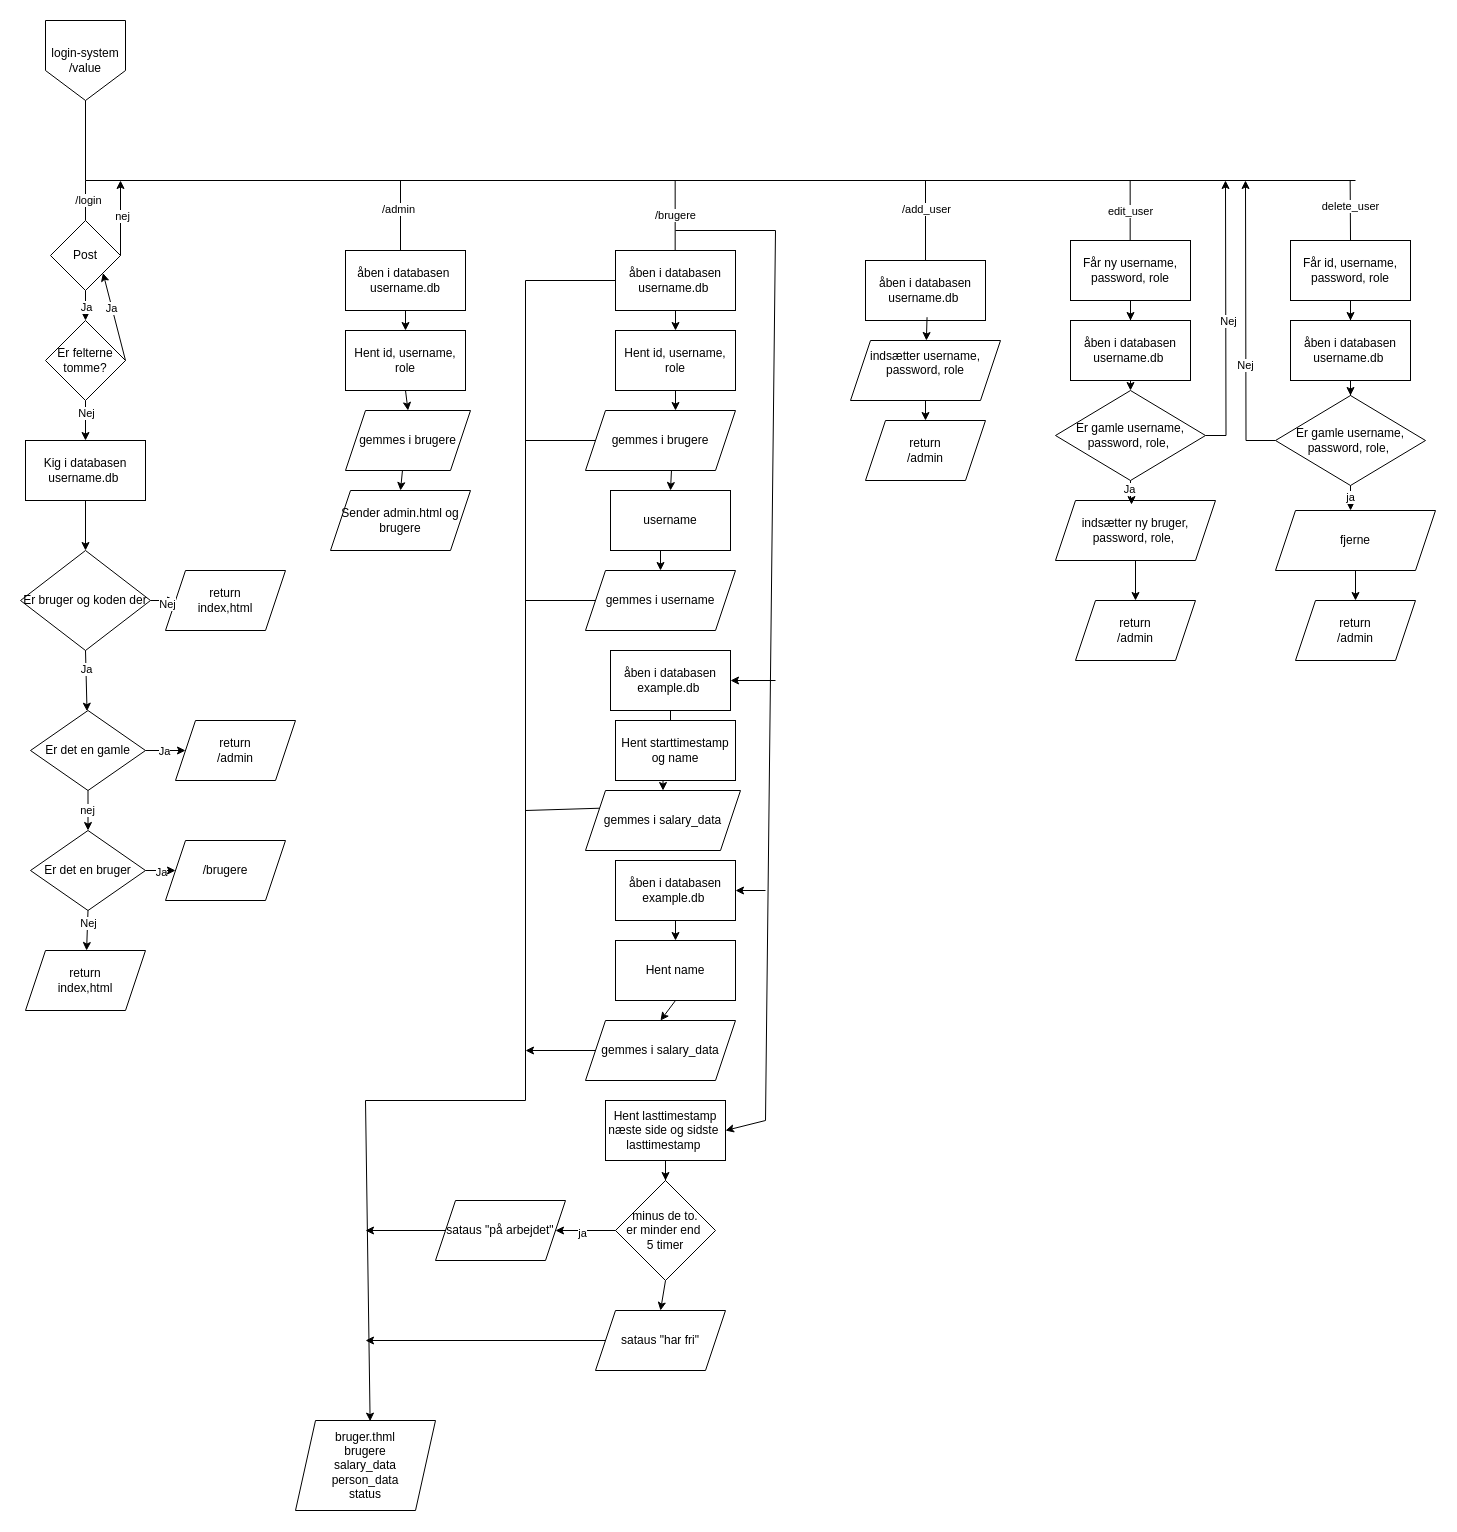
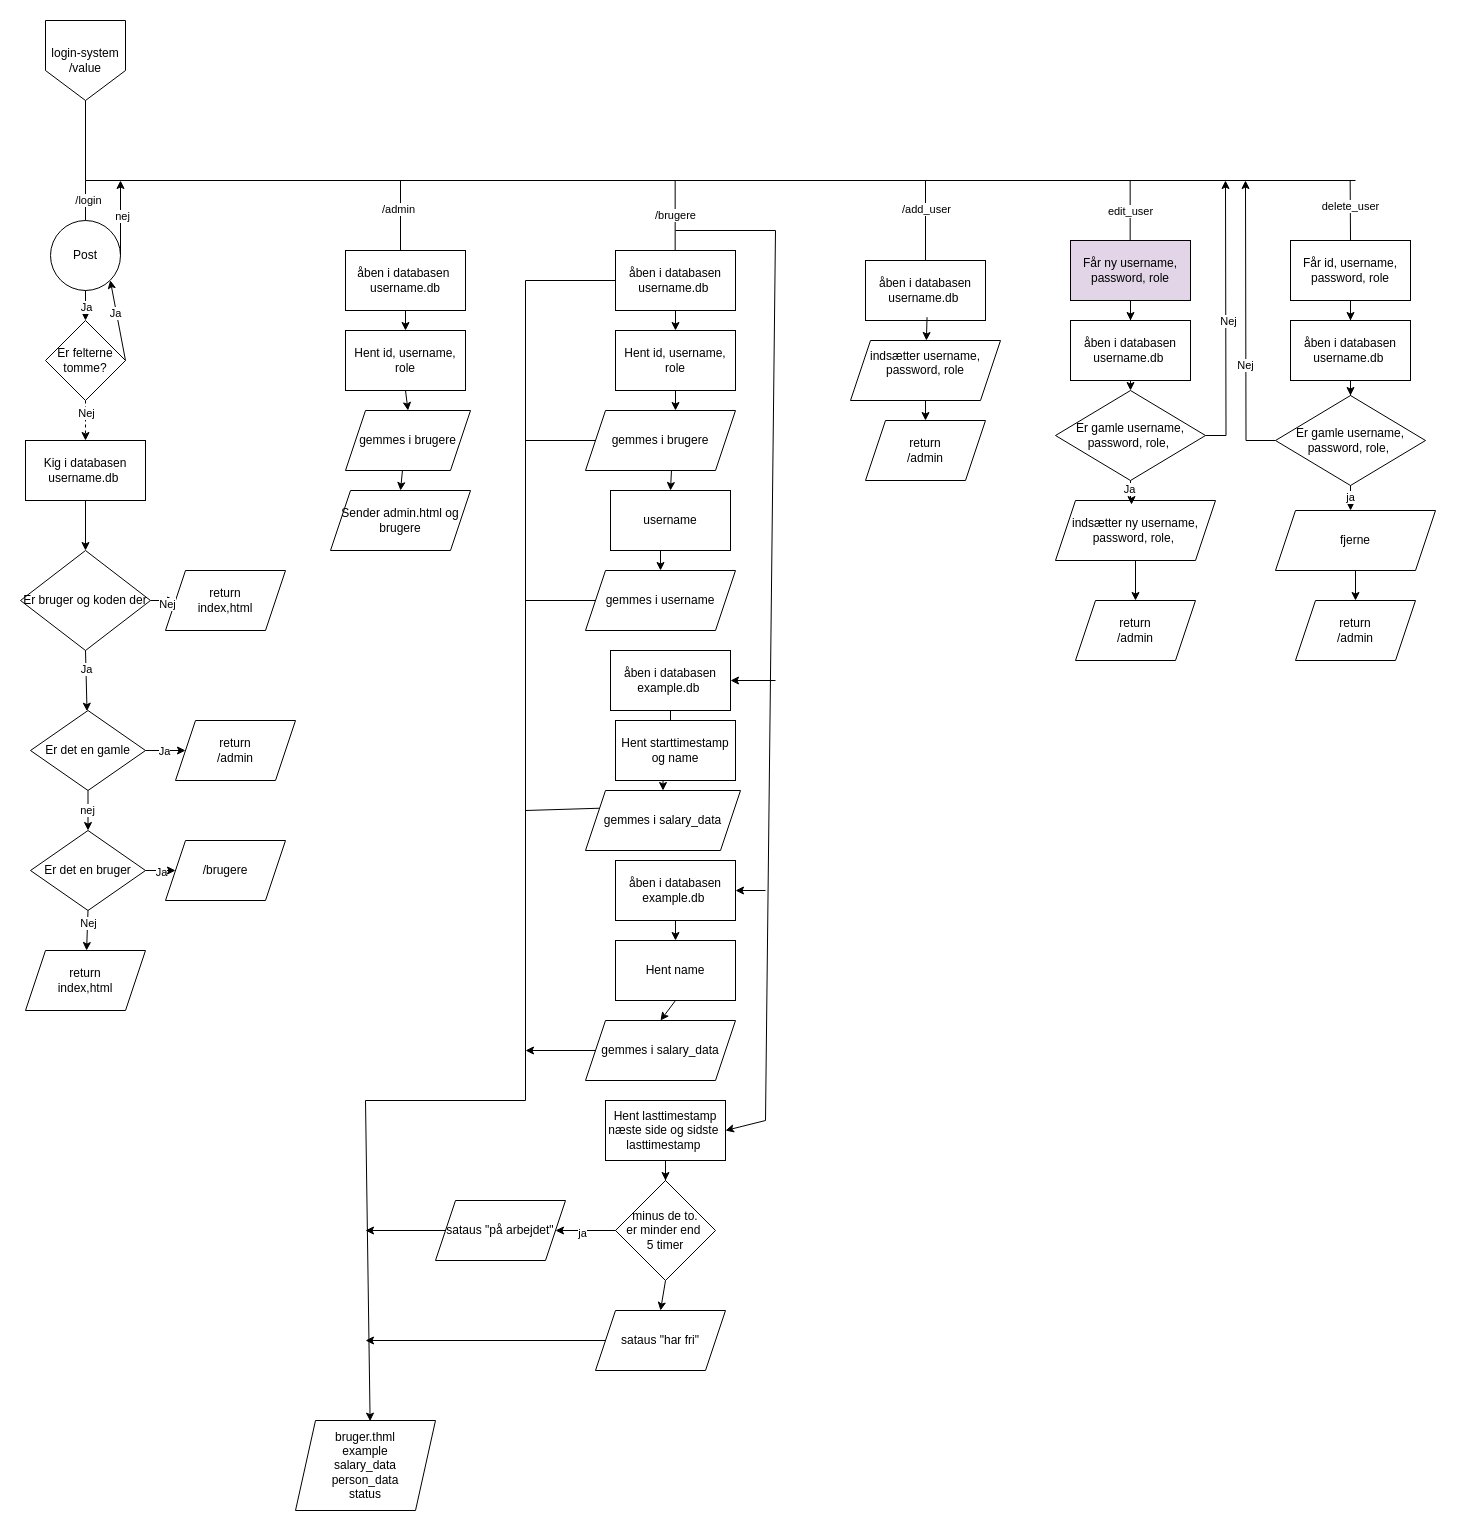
node "Post": shape diamond -> ellipse
node "Får ny username, password, role": fillcolor #ffffff -> #e1d5e7
edge "Er felterne tomme?" -> "Kig i databasen username.db": style solid -> dashed
node "indsætter ny bruger, password, role,": label "indsætter ny bruger, password, role," -> "indsætter ny username, password, role,"
node "bruger.thml brugere salary_data person_data status": label "bruger.thml brugere salary_data person_data status" -> "bruger.thml example salary_data person_data status"
